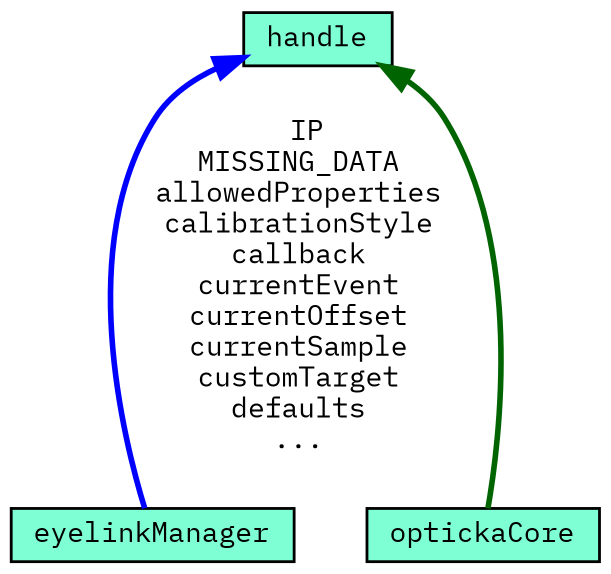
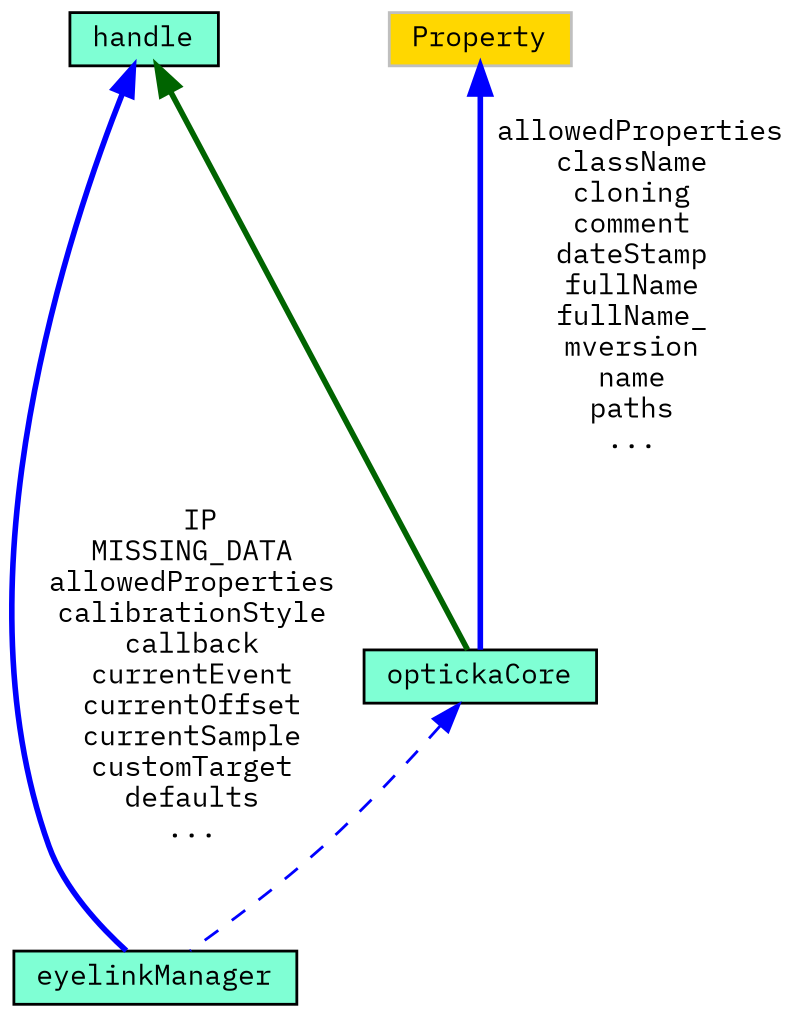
node "Property": added
edge "eyelinkManager" -> "optickaCore": added
